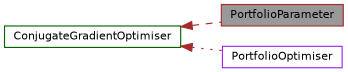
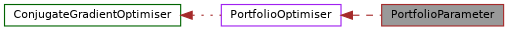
edge "PortfolioParameter" -> "ConjugateGradientOptimiser": now "PortfolioParameter" -> "PortfolioOptimiser"
